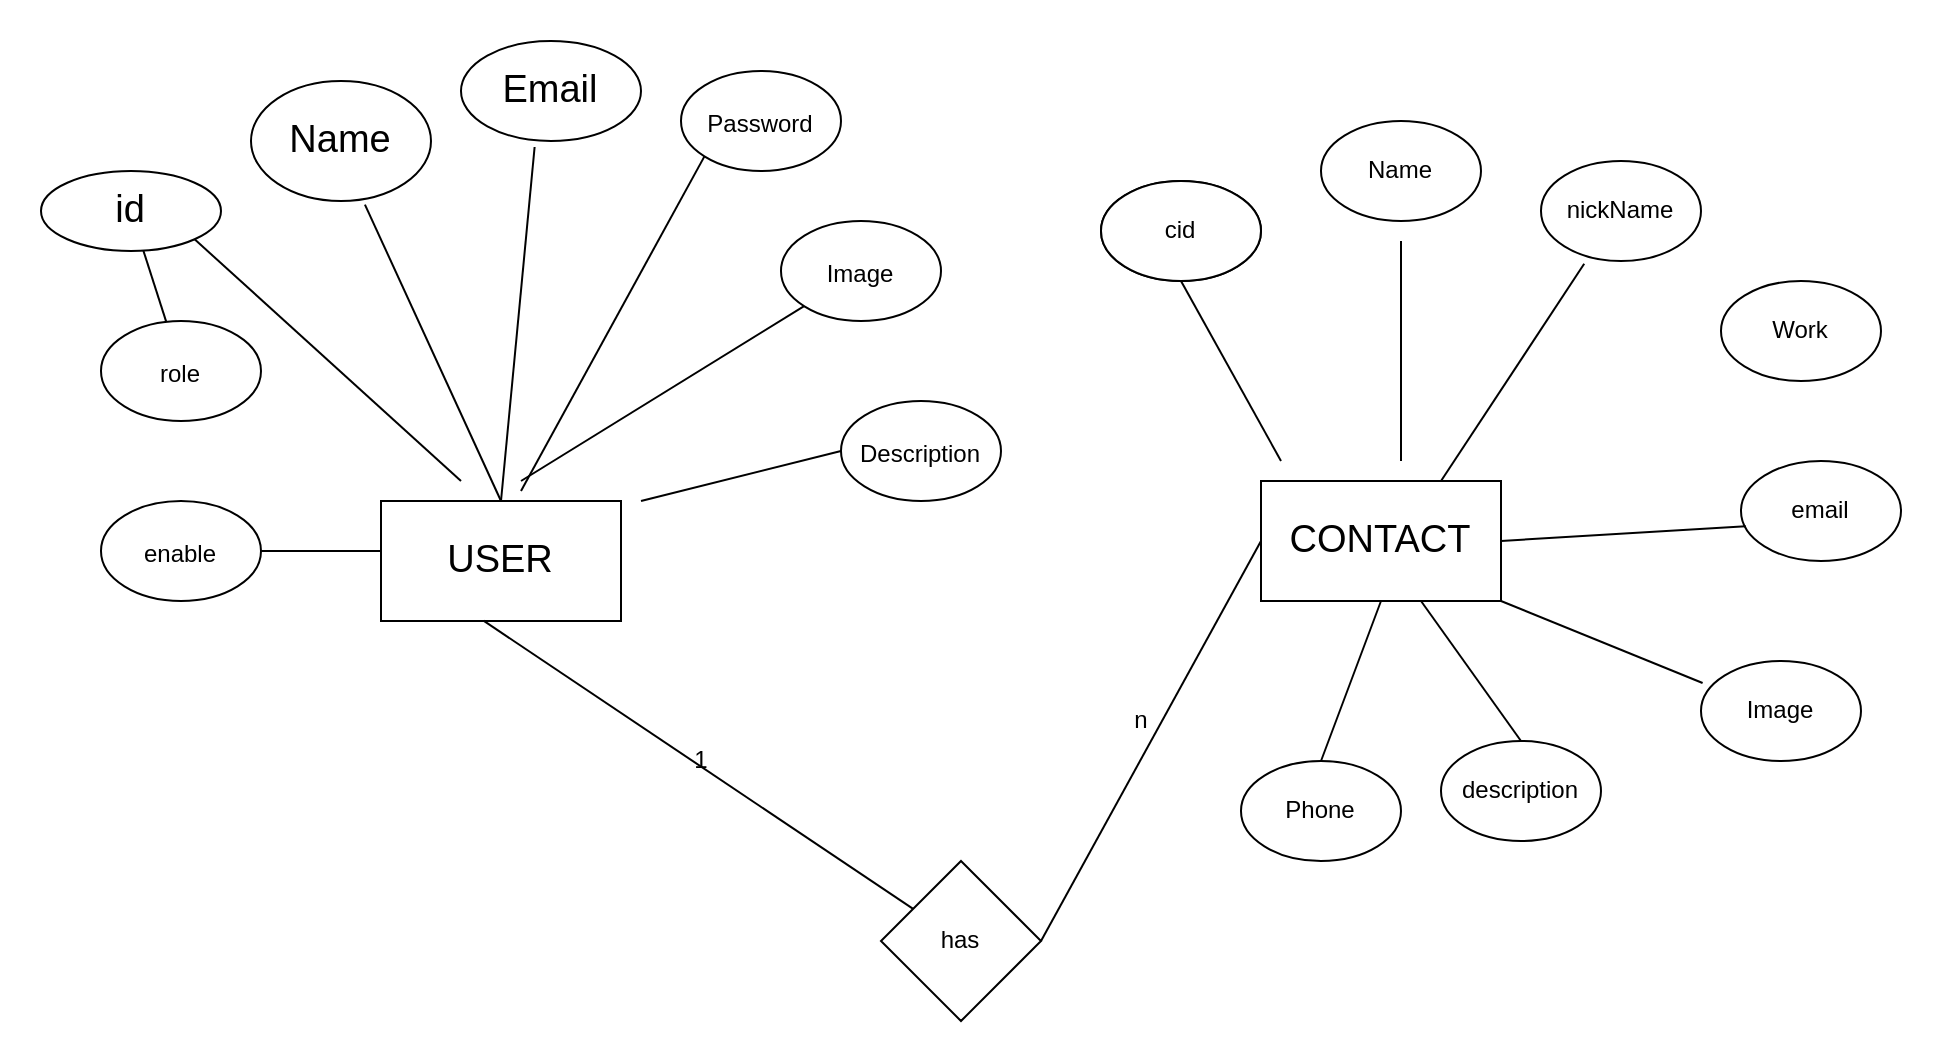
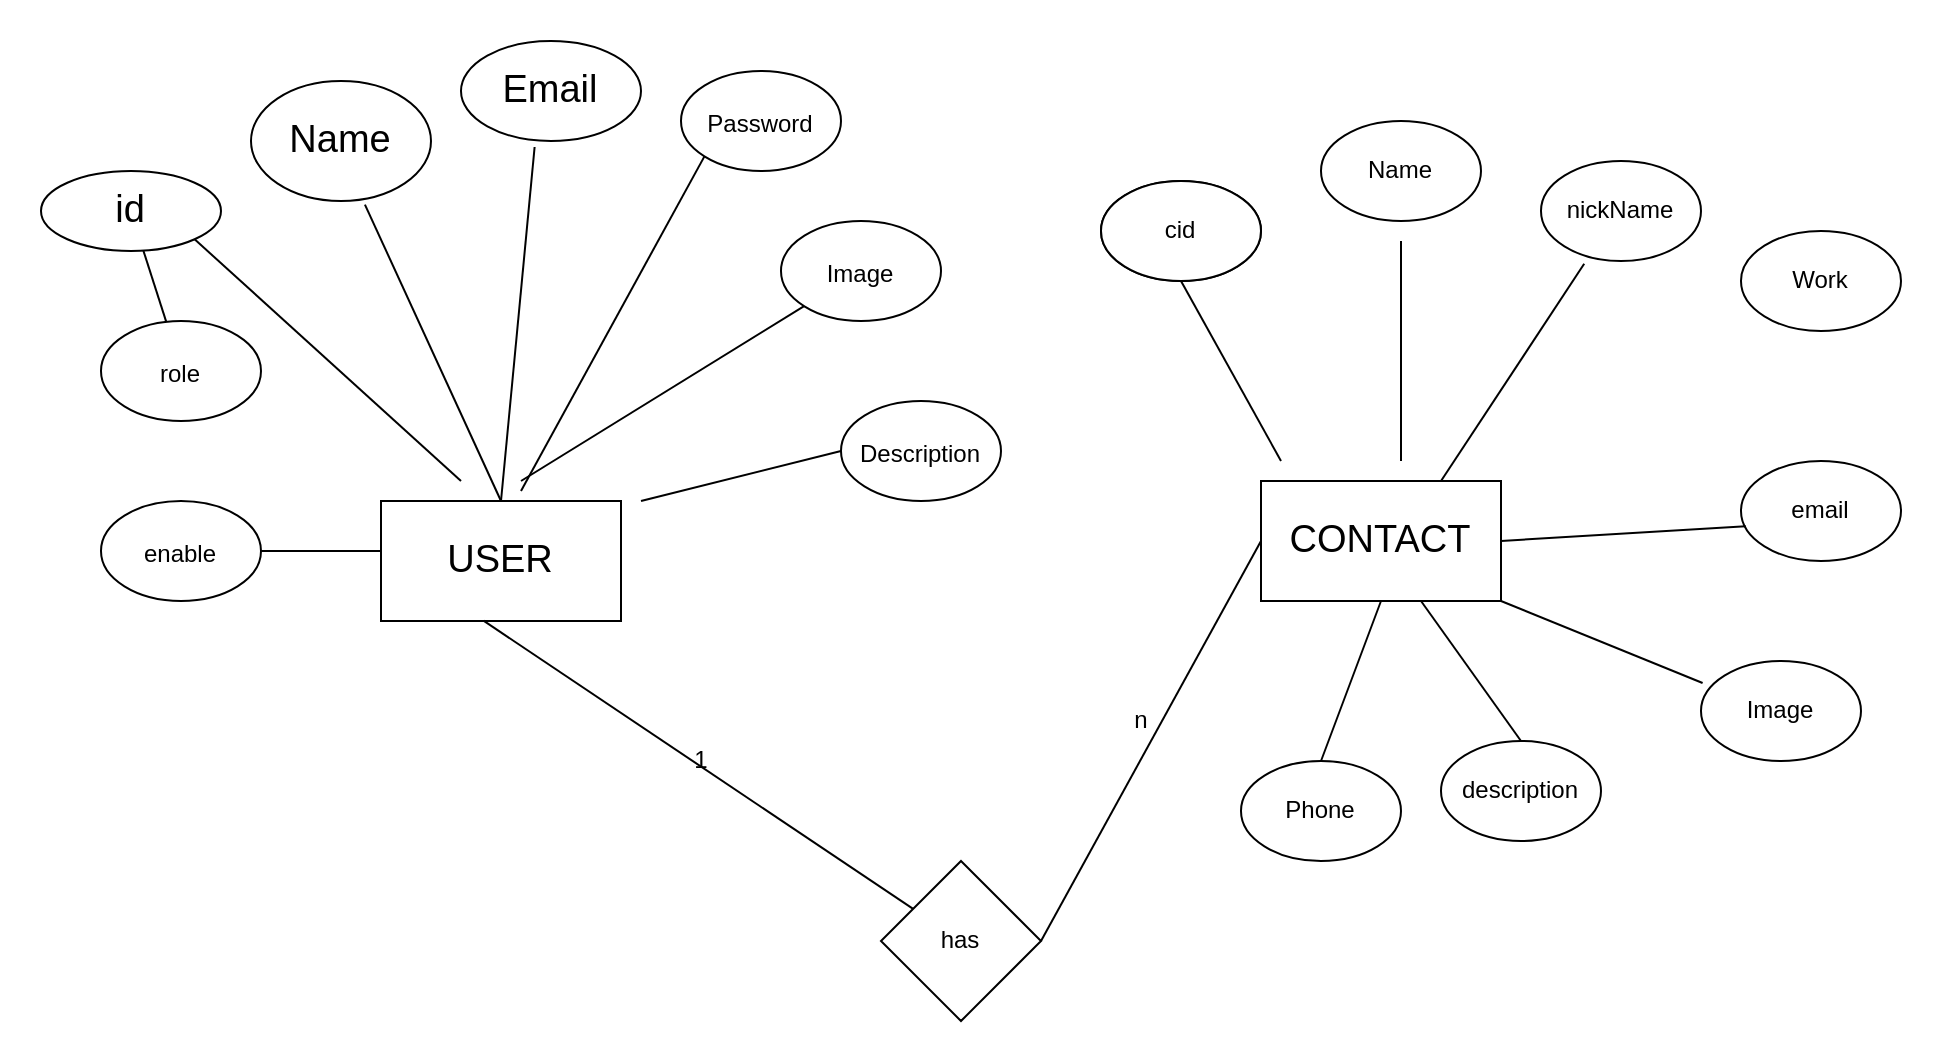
node "Work": moved (1801, 331) -> (1821, 281)
